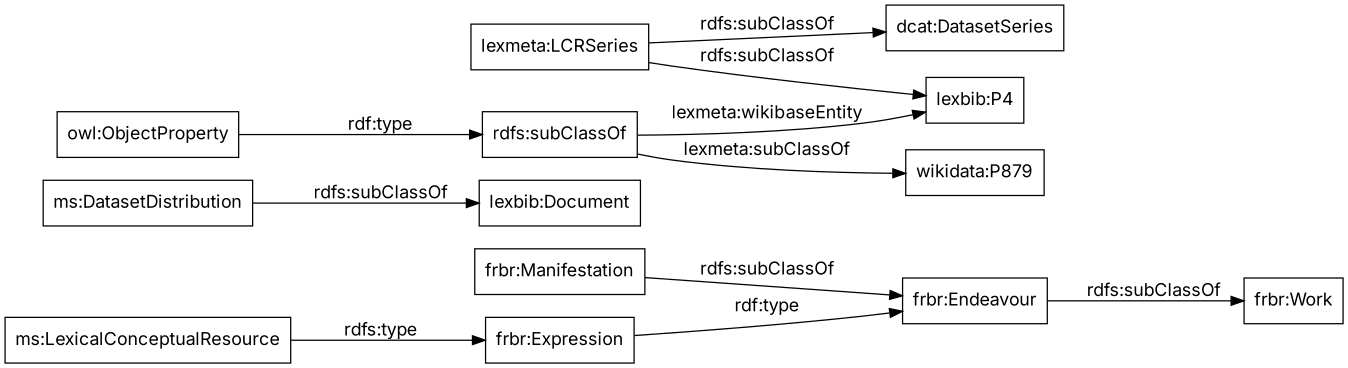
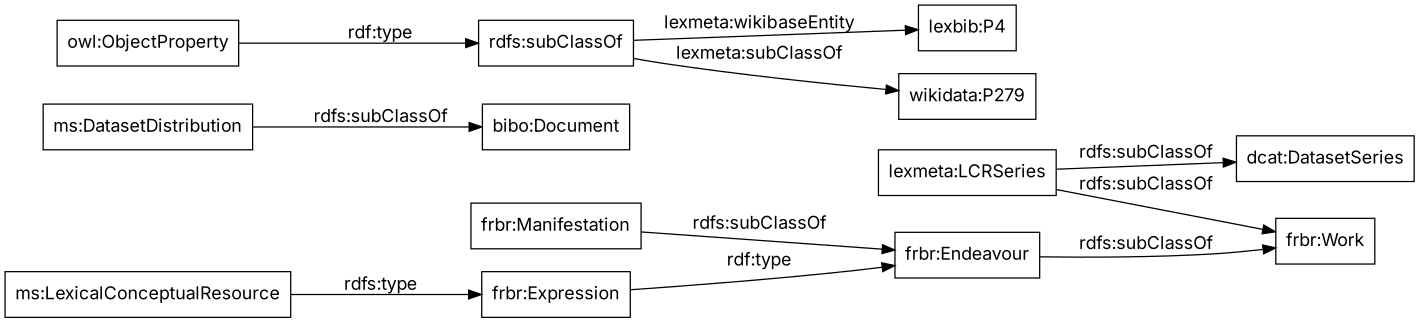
edge "lexmeta:LCRSeries" -> "lexbib:P4": now "lexmeta:LCRSeries" -> "frbr:Work"
node "wikidata:P879": label "wikidata:P879" -> "wikidata:P279"
node "lexbib:Document": label "lexbib:Document" -> "bibo:Document"
